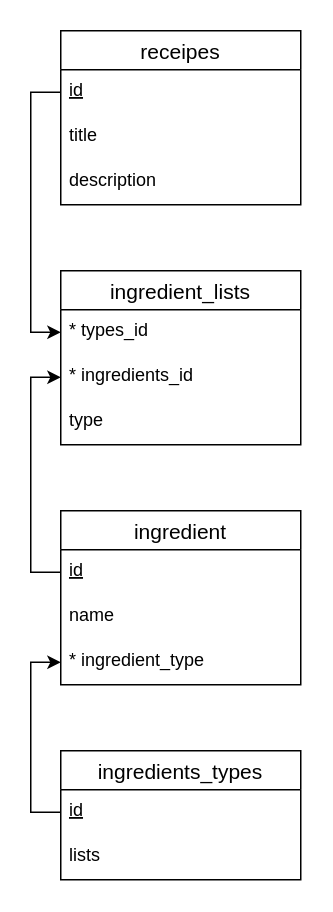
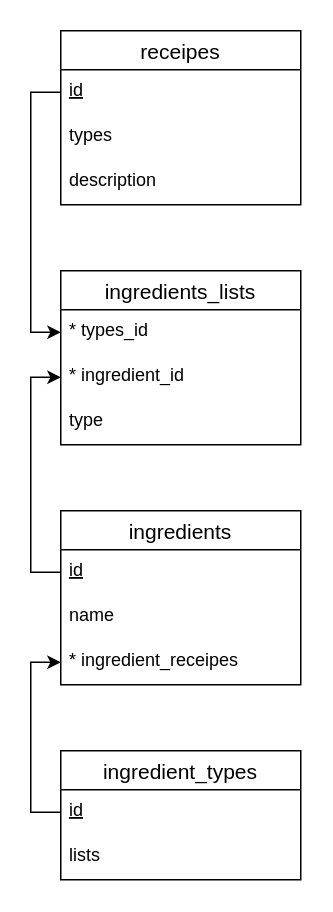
node "title": label "title" -> "types"
node "ingredient_lists": label "ingredient_lists" -> "ingredients_lists"
node "* ingredients_id": label "* ingredients_id" -> "* ingredient_id"
node "ingredient": label "ingredient" -> "ingredients"
node "* ingredient_type": label "* ingredient_type" -> "* ingredient_receipes"
node "ingredients_types": label "ingredients_types" -> "ingredient_types"
